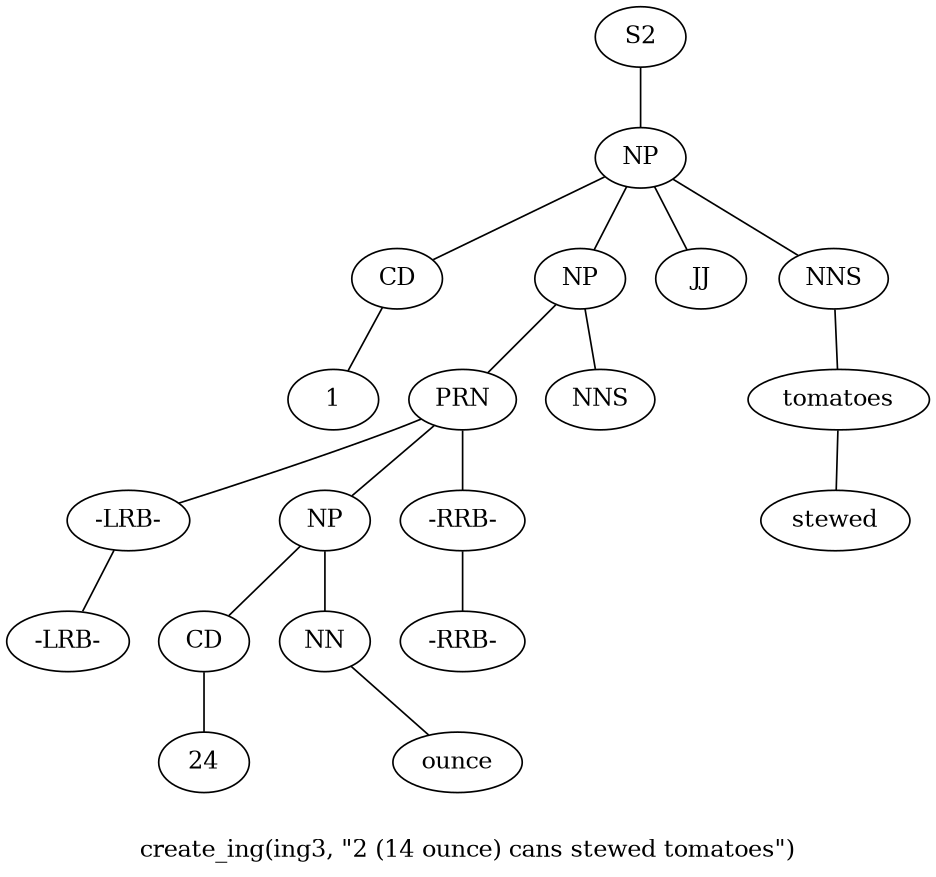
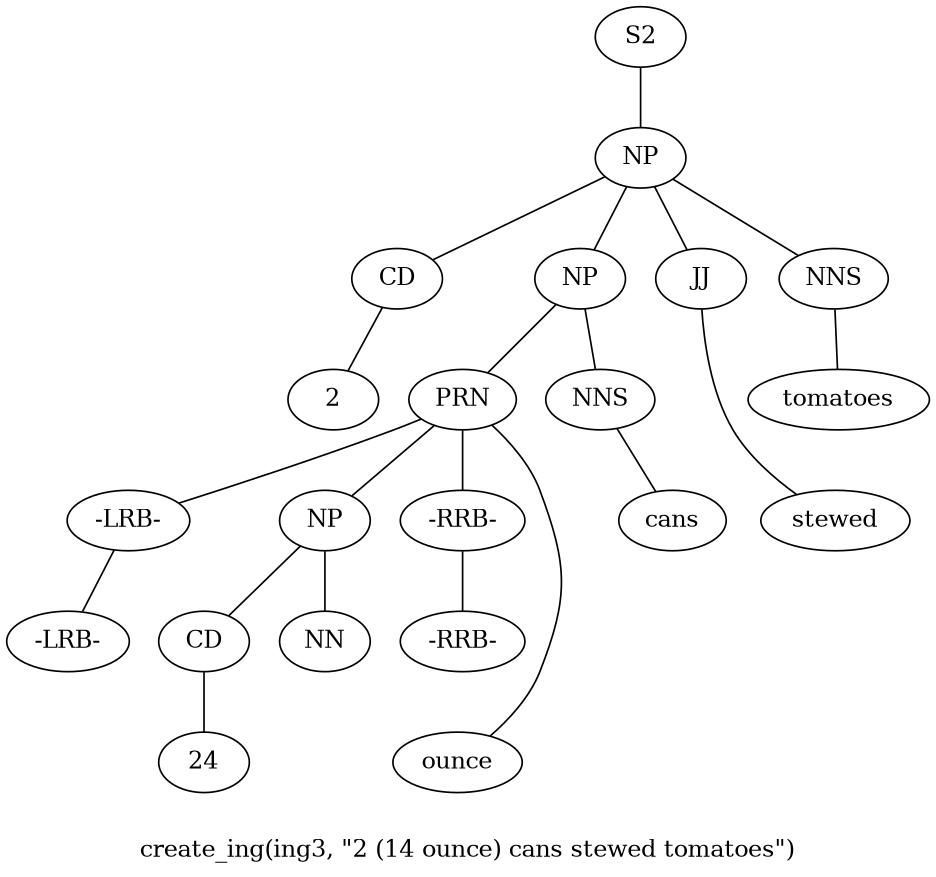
node "1": label "1" -> "2"
edge "tomatoes" -- "stewed": now "JJ" -- "stewed"
node "cans": added
edge "NN" -- "ounce": now "PRN" -- "ounce"
